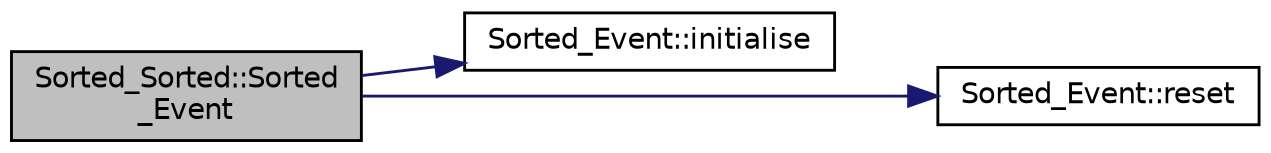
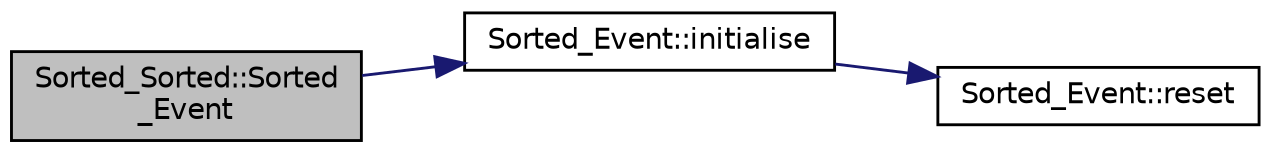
edge "Sorted_Sorted::Sorted _Event" -> "Sorted_Event::reset": now "Sorted_Event::initialise" -> "Sorted_Event::reset"
